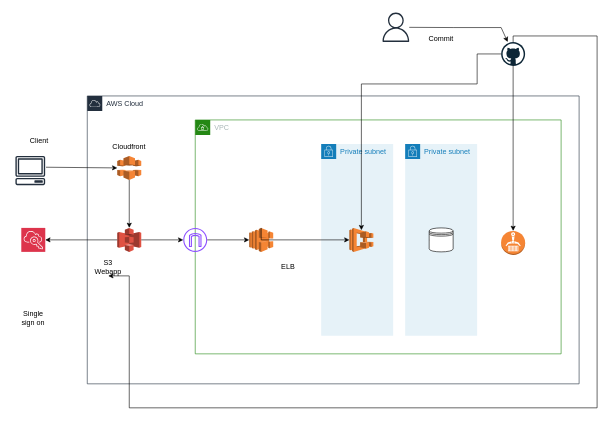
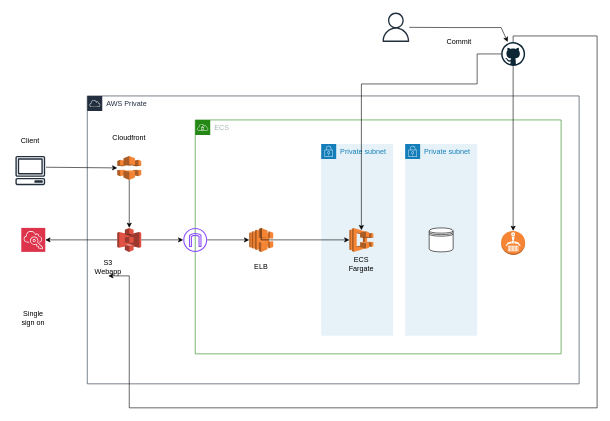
node "Commit": moved (441, 39) -> (459, 42)
node "AWS Cloud": label "AWS Cloud" -> "AWS Private"
node "VPC": label "VPC" -> "ECS"
node "Client": moved (39, 141) -> (30, 141)
node "Cloudfront": moved (129, 147) -> (129, 138)
node "ECS Fargate": added
node "ELB": moved (288, 267) -> (261, 267)
